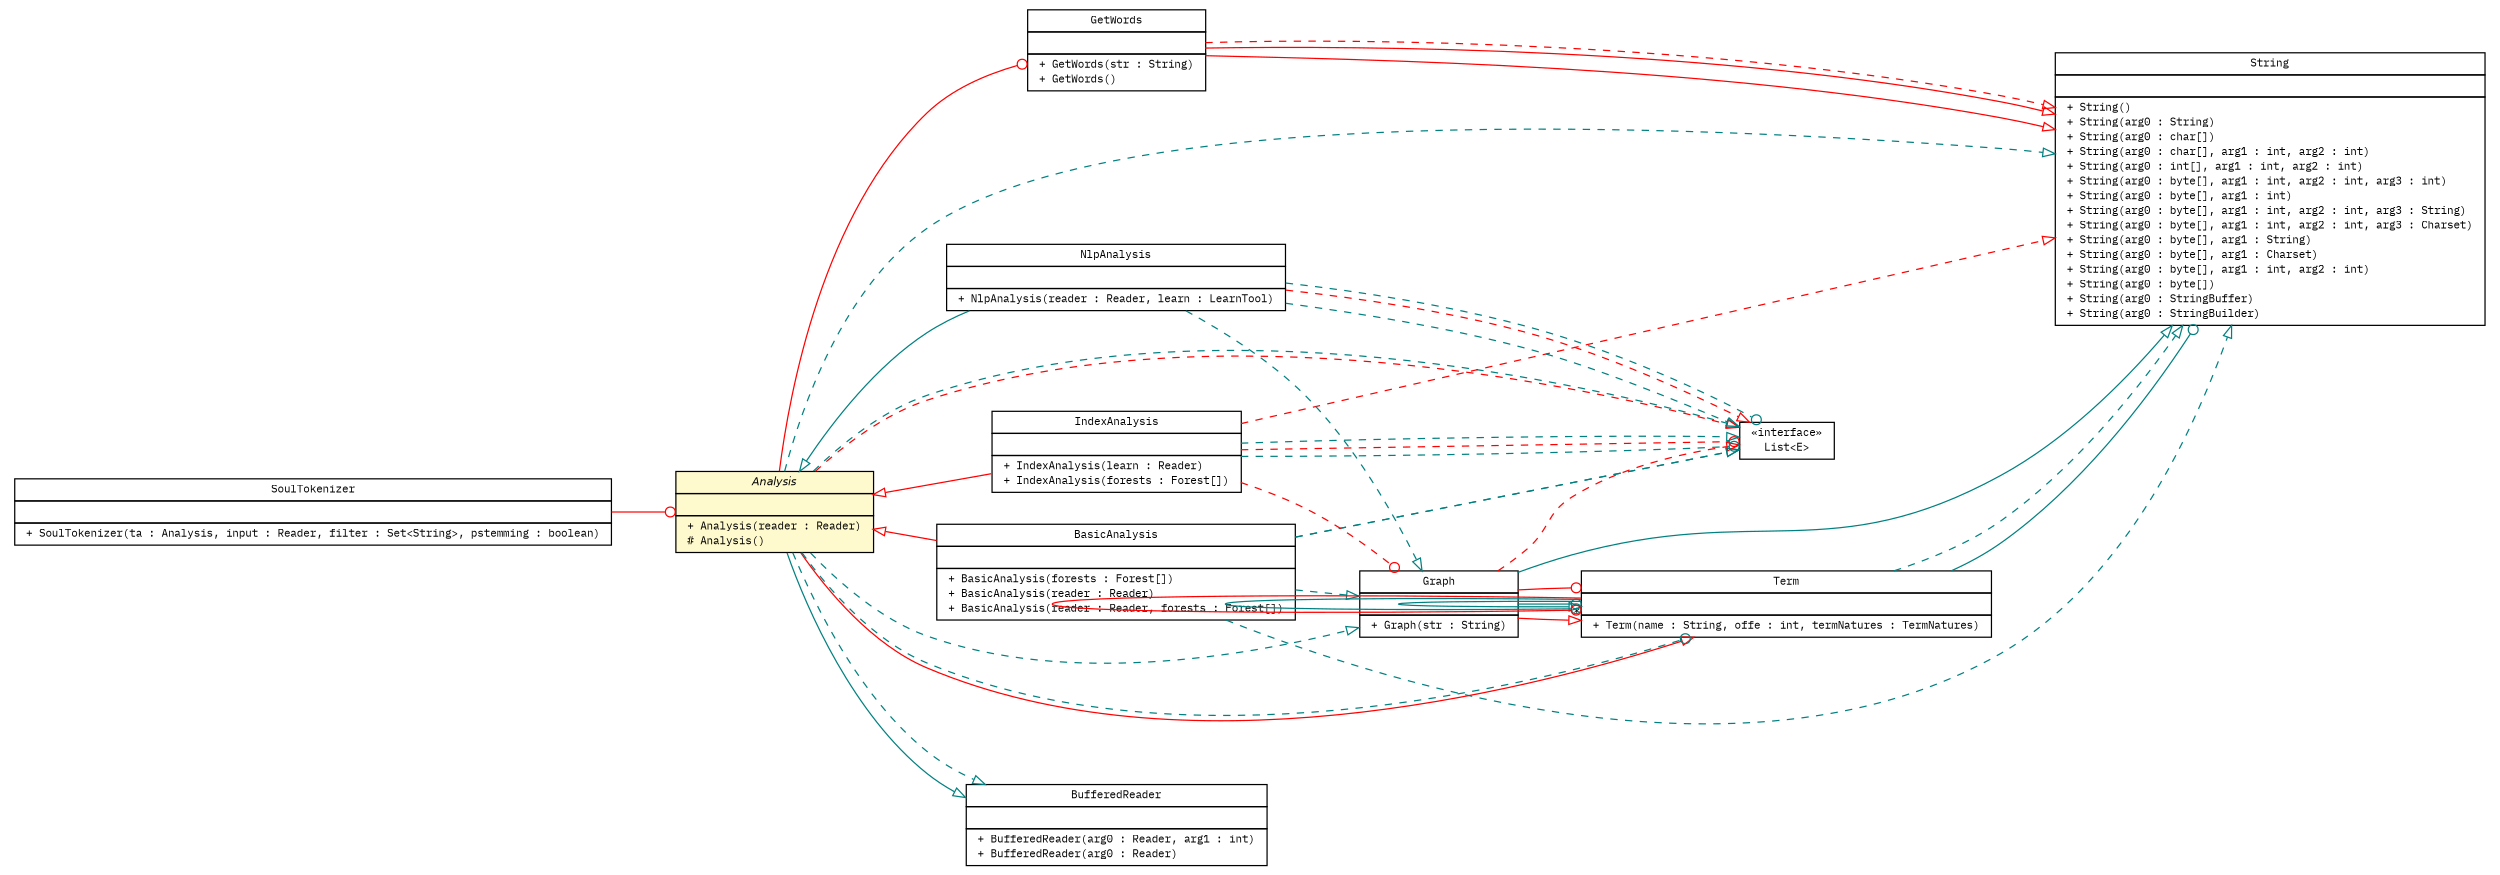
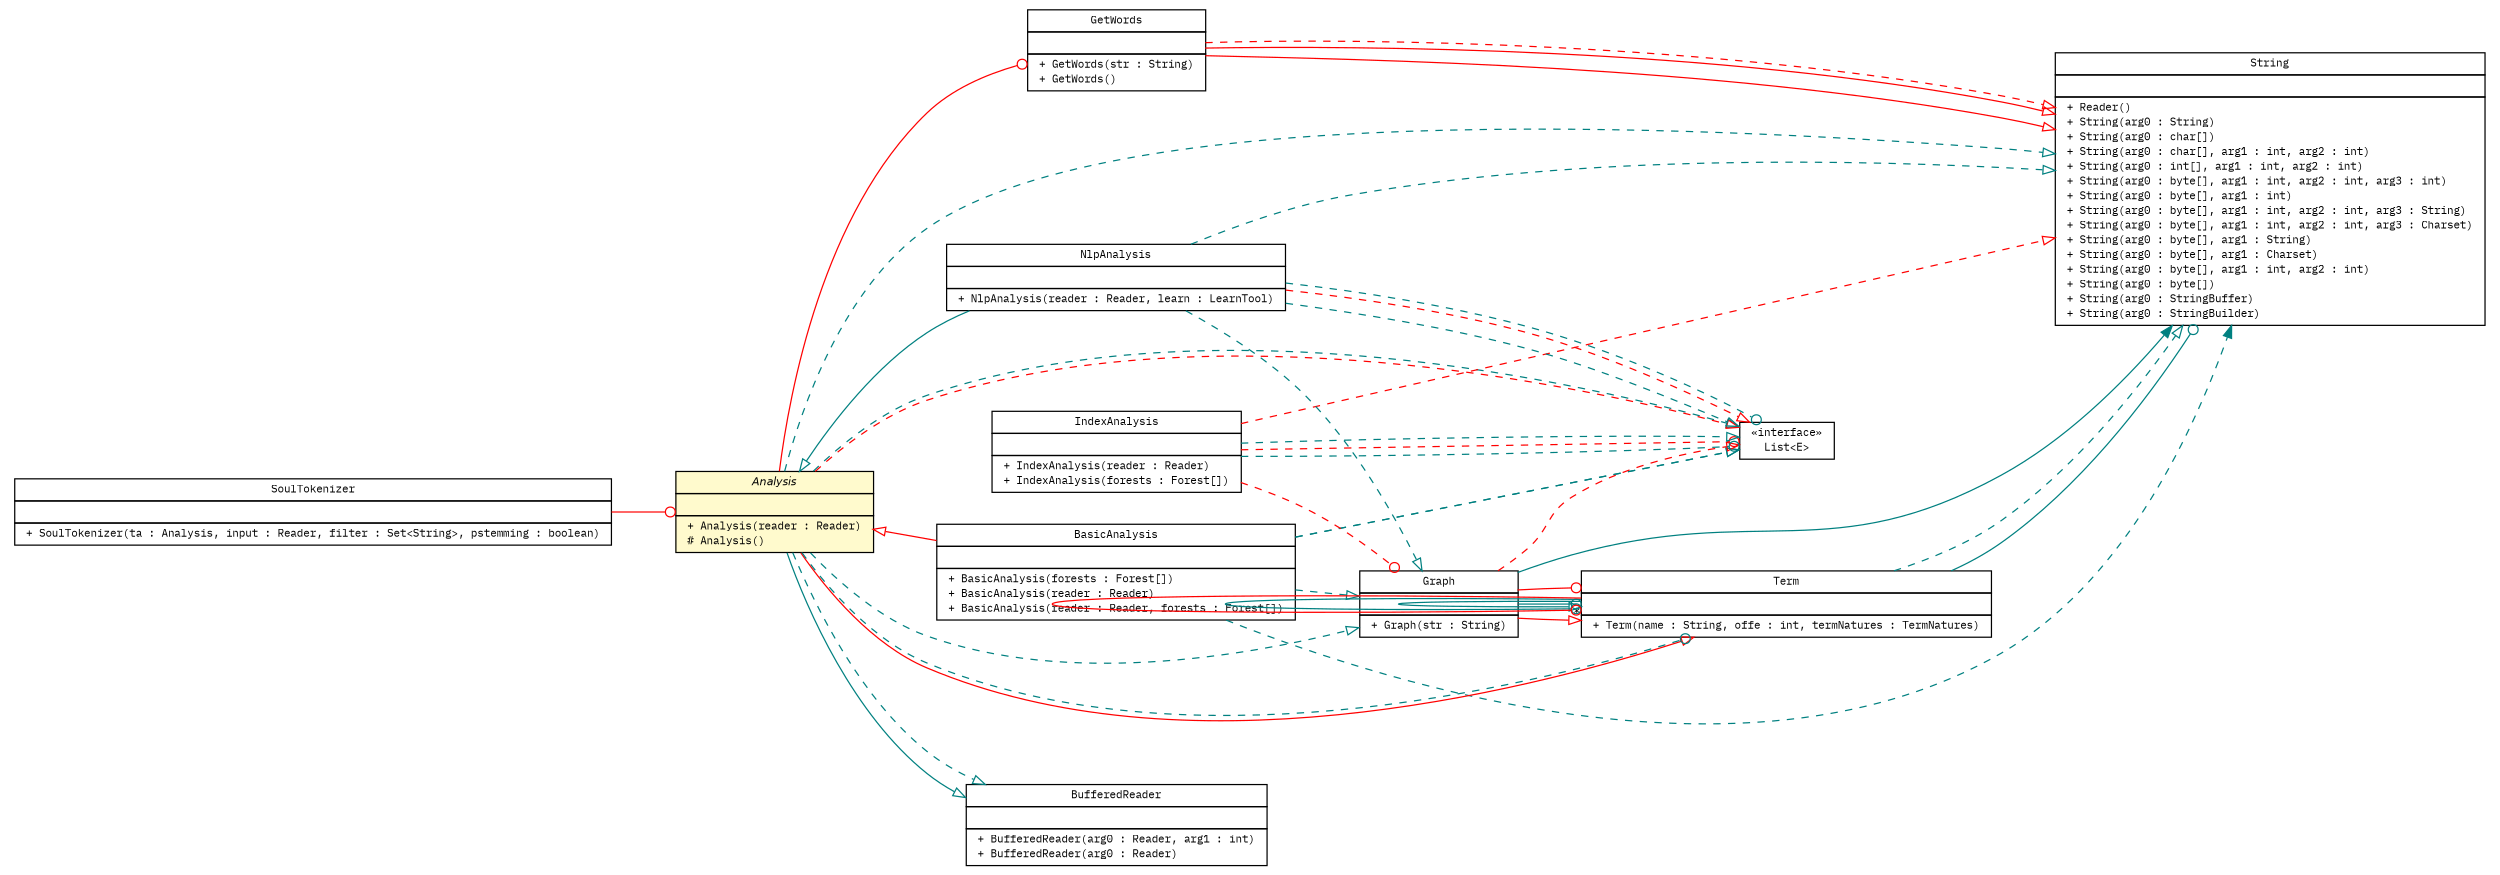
node "String": text "+ String()" -> "+ Reader()"
edge "NlpAnalysis" -> "String": added
node "IndexAnalysis": text "+ IndexAnalysis(learn : Reader)" -> "+ IndexAnalysis(reader : Reader)"
edge "IndexAnalysis" -> "Analysis": removed
edge "Graph" -> "String": arrowhead onormal -> normal
edge "BasicAnalysis" -> "String": arrowhead onormal -> normal
